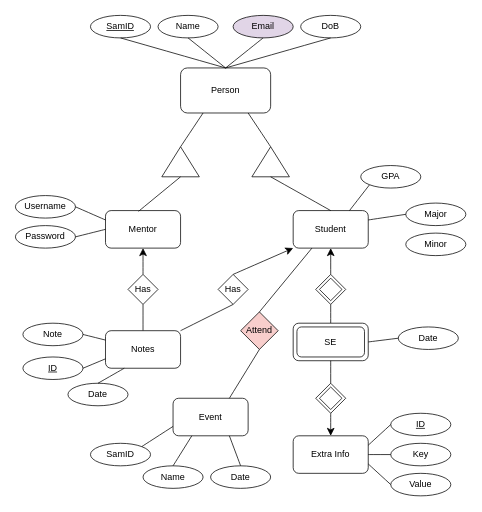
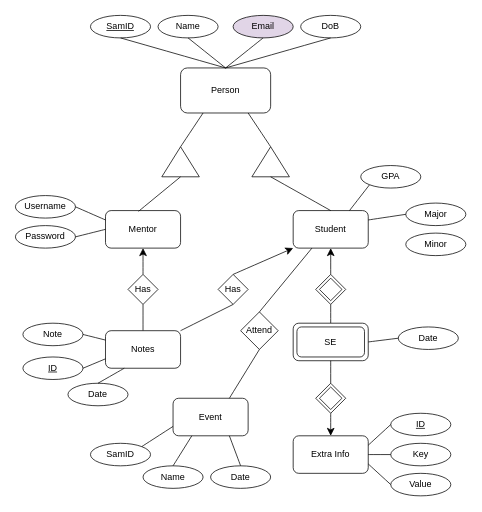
node "Attend": fillcolor #f8cecc -> #ffffff
